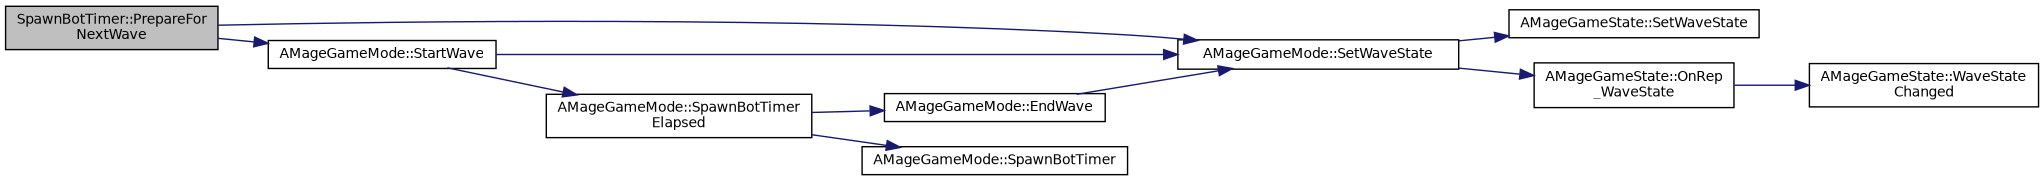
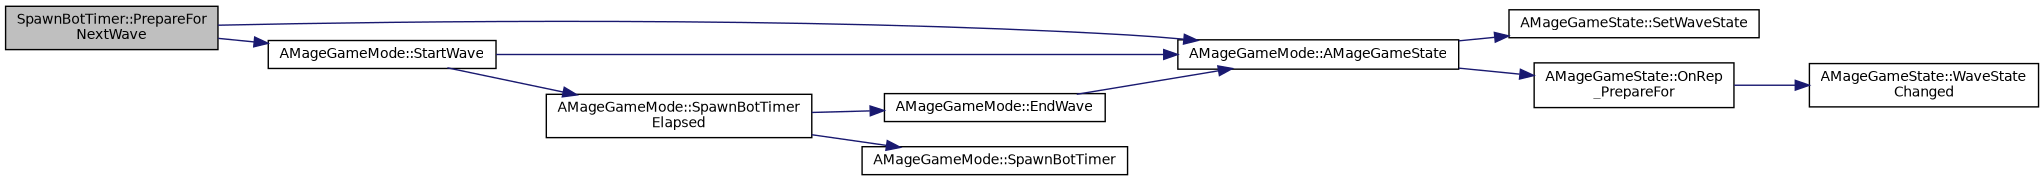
node "AMageGameMode::SetWaveState": label "AMageGameMode::SetWaveState" -> "AMageGameMode::AMageGameState"
node "AMageGameState::OnRep _WaveState": label "AMageGameState::OnRep _WaveState" -> "AMageGameState::OnRep _PrepareFor"
